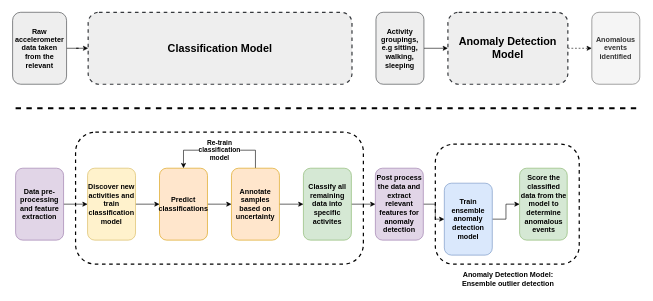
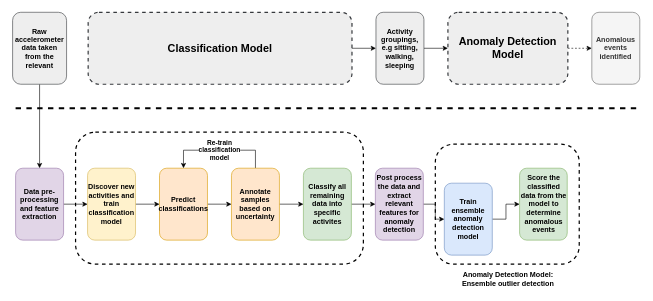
edge "Raw accelerometer data taken from the relevant" -> "Classification Model": removed
edge "Classification Model" -> "Activity groupings, e.g sitting, walking, sleeping": added
edge "Raw accelerometer data taken from the relevant" -> "Data pre-processing and feature extraction": added
